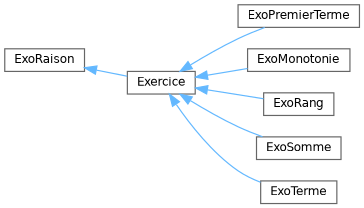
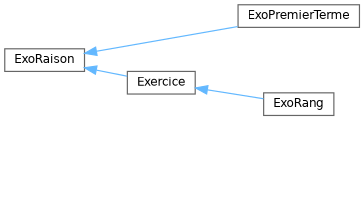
edge "ExoPremierTerme" -> "Exercice": now "ExoPremierTerme" -> "ExoRaison"
node "ExoMonotonie": removed
node "ExoSomme": removed
node "ExoTerme": removed
